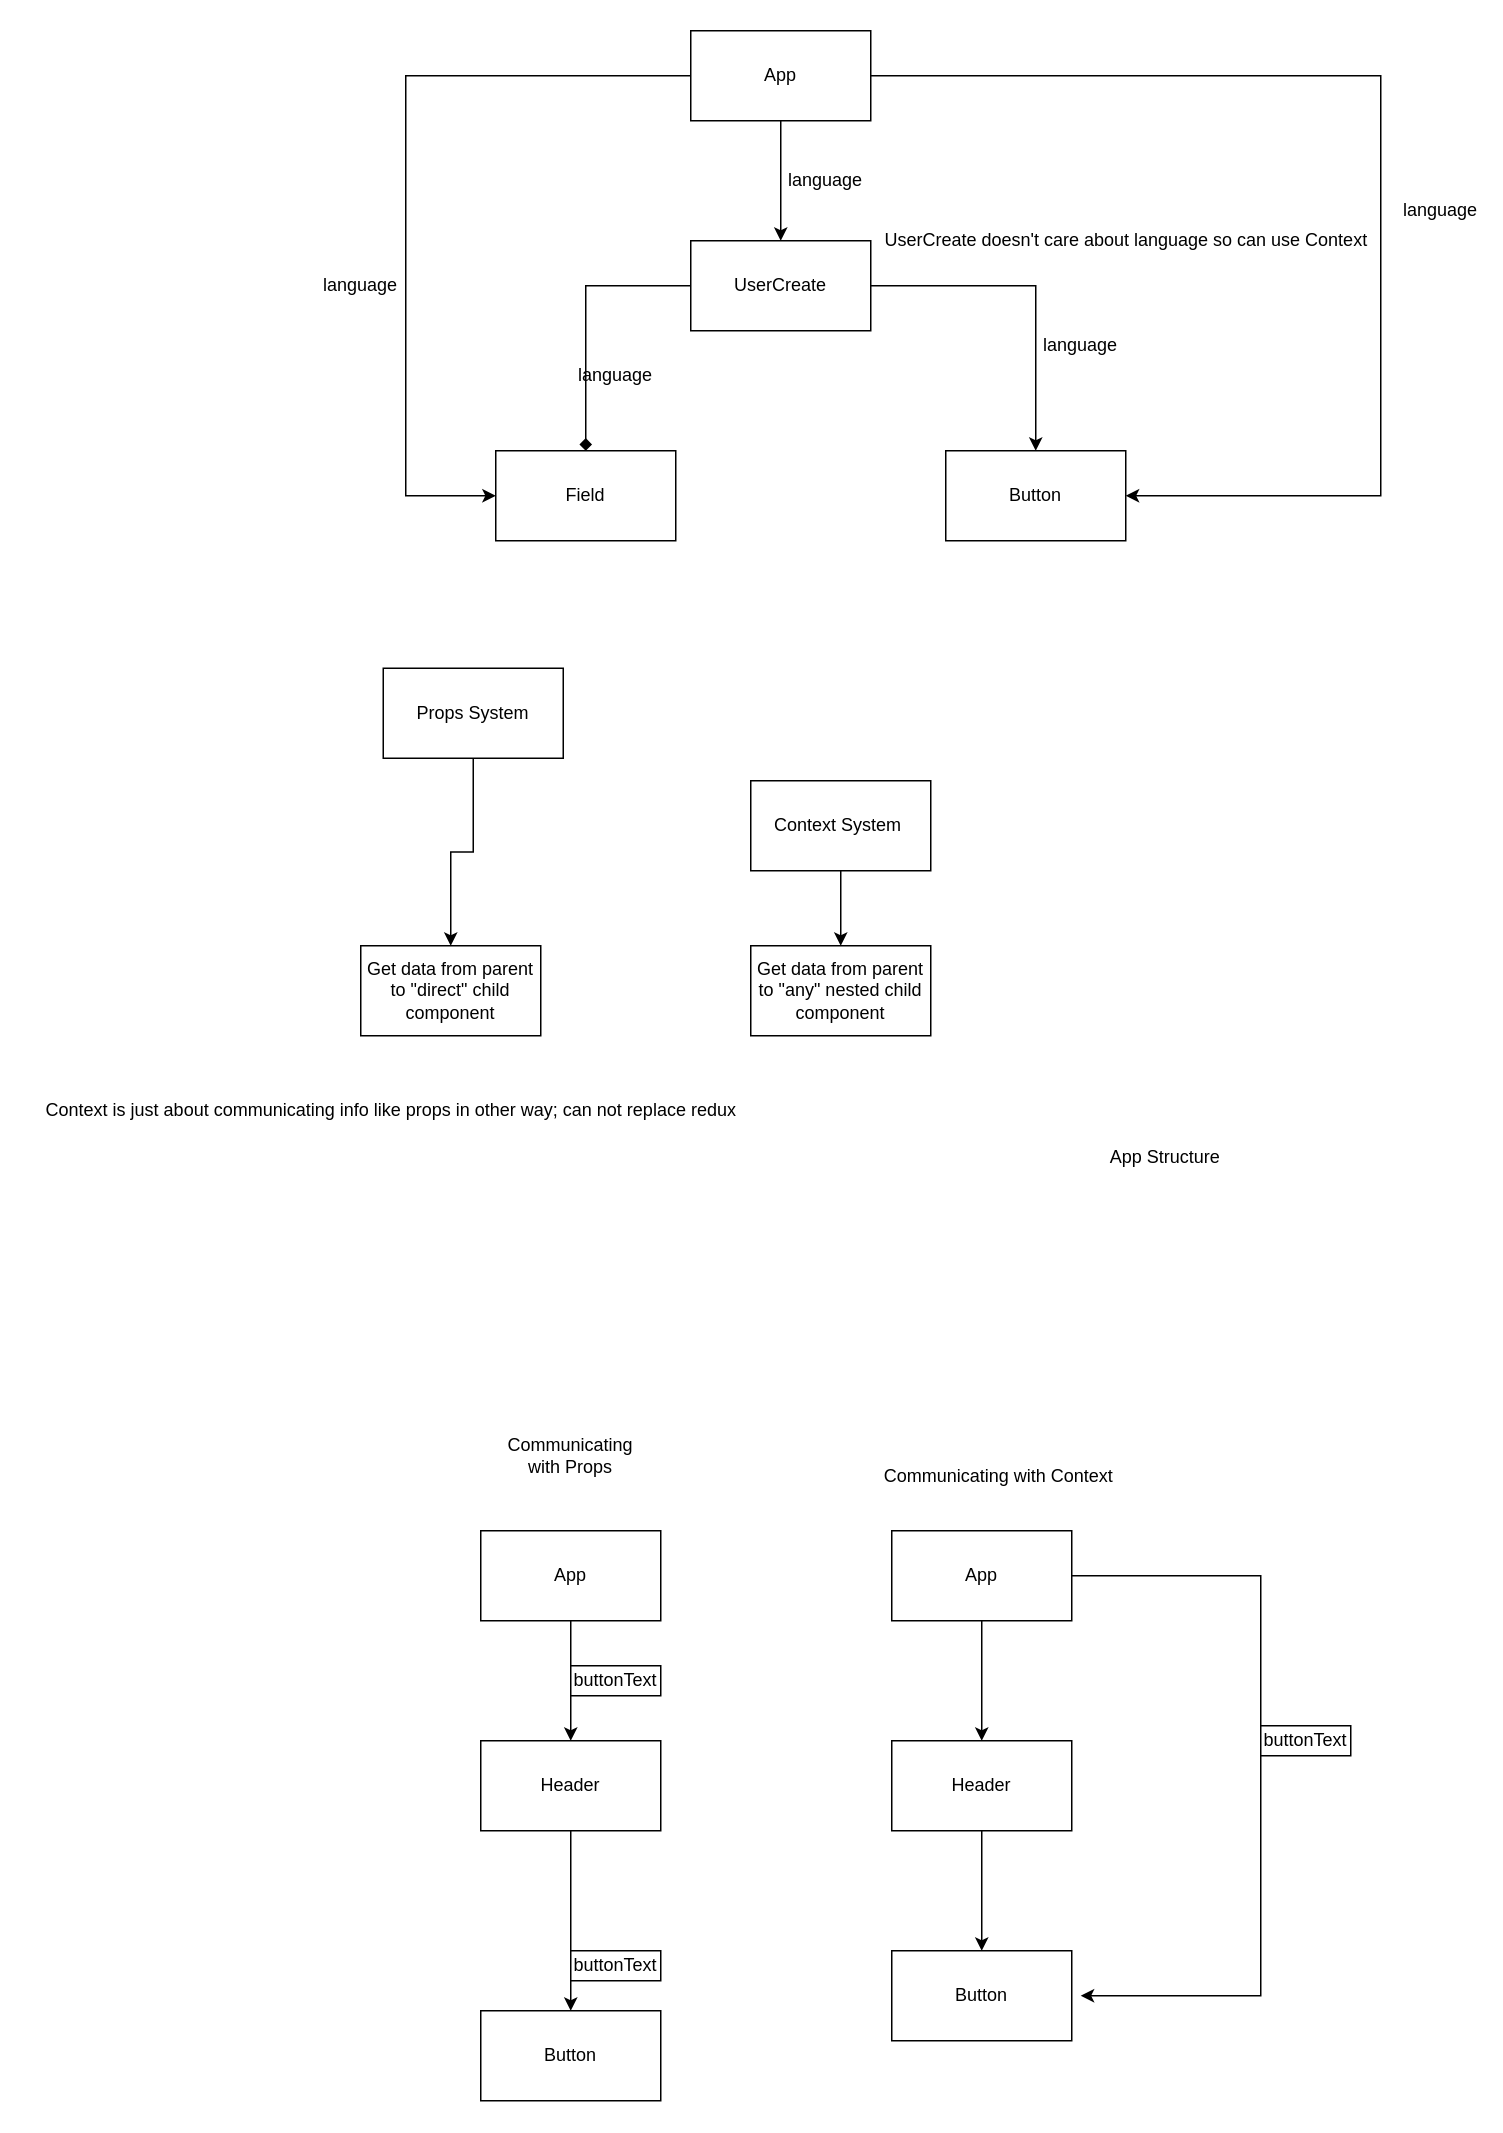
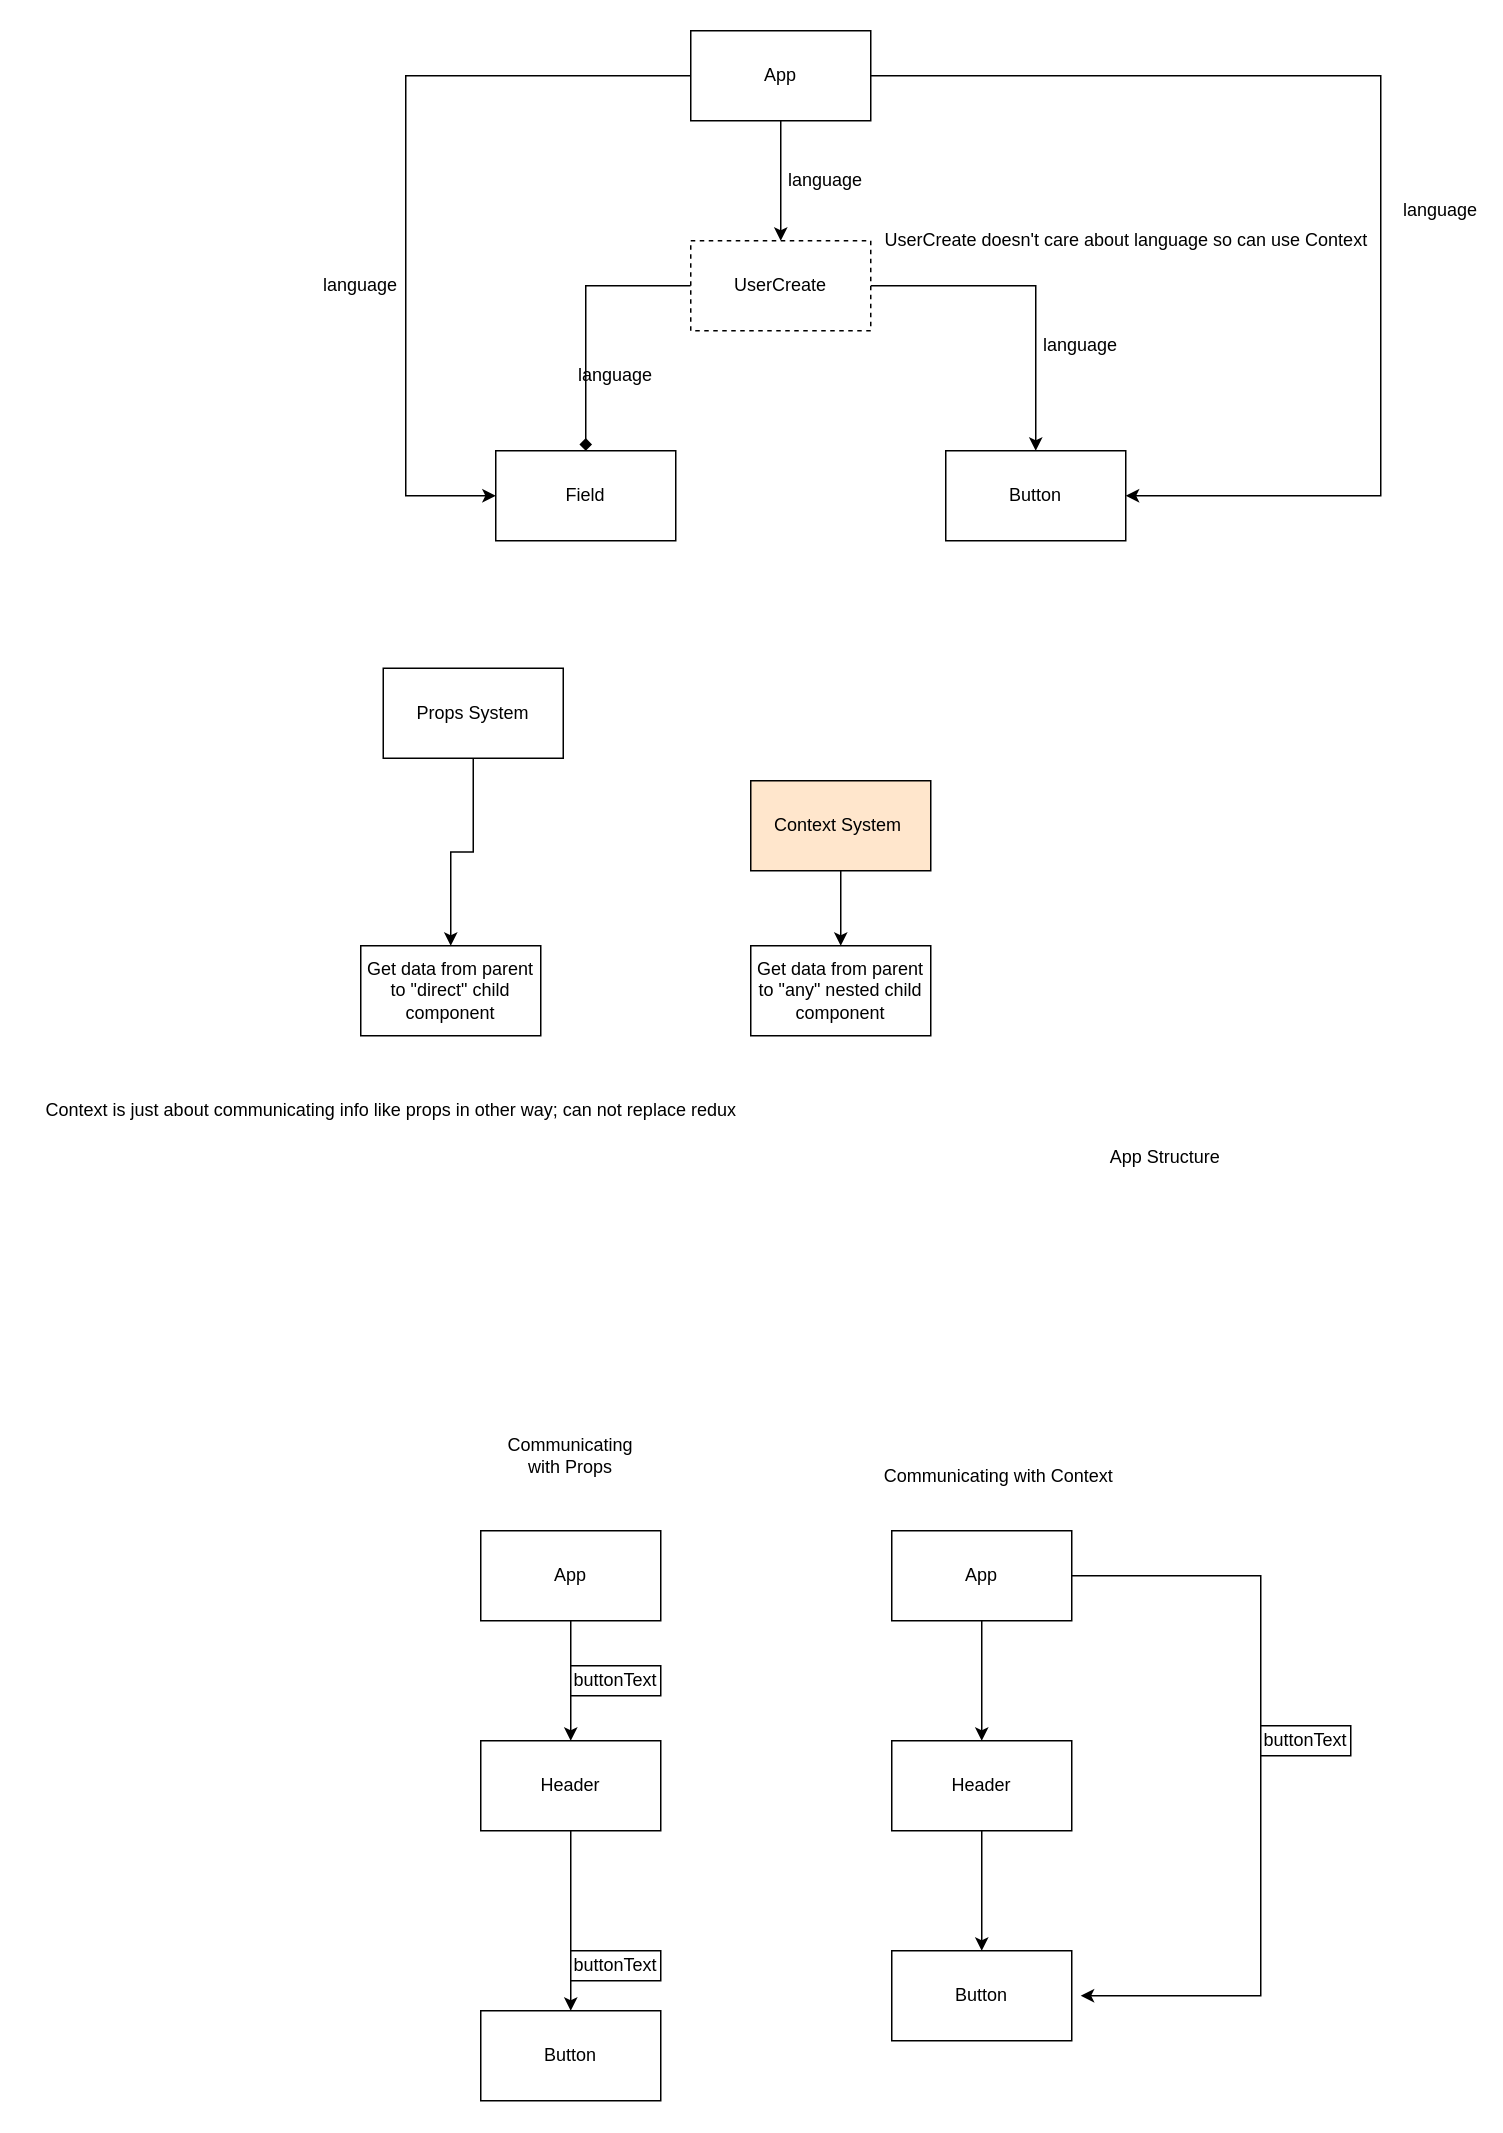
node "UserCreate": style solid -> dashed
node "Context System": fillcolor #ffffff -> #ffe6cc
